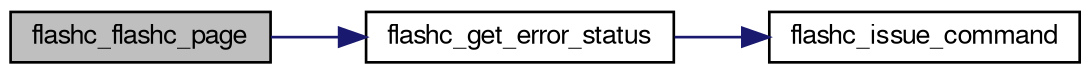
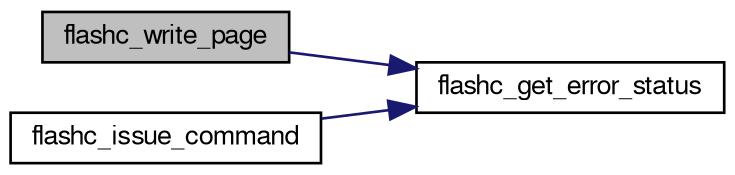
node "flashc_flashc_page": label "flashc_flashc_page" -> "flashc_write_page"
edge "flashc_get_error_status" -> "flashc_issue_command": reversed
